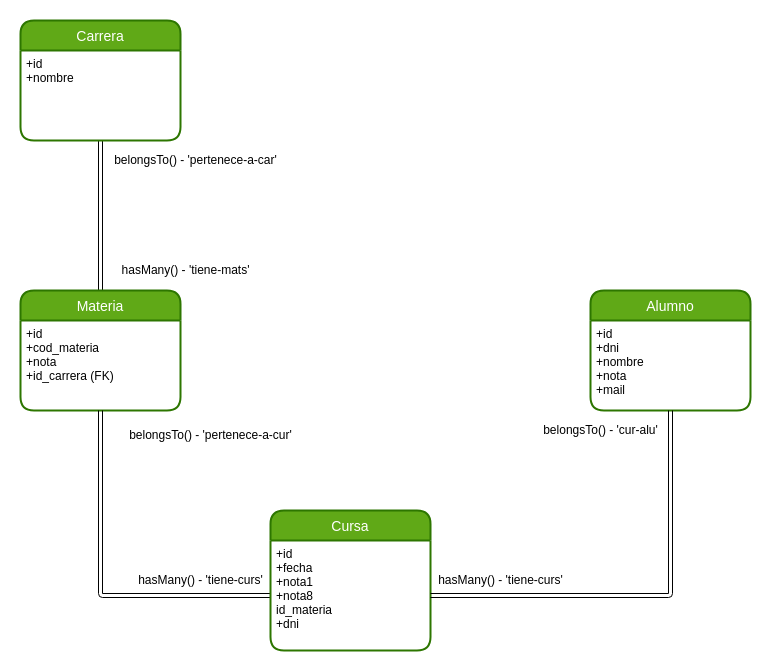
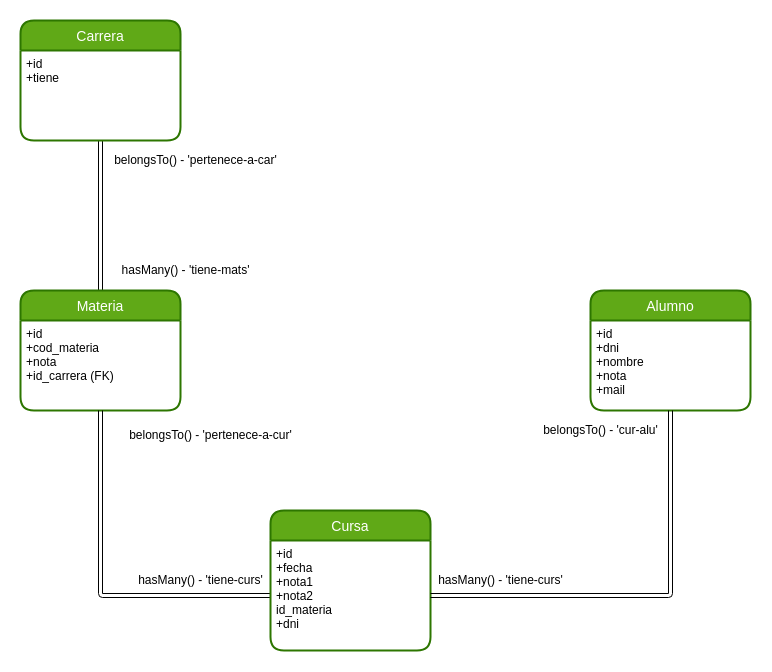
node "+id +nombre": label "+id +nombre" -> "+id +tiene"
node "+id +fecha +nota1 +nota8 id_materia +dni": label "+id +fecha +nota1 +nota8 id_materia +dni" -> "+id +fecha +nota1 +nota2 id_materia +dni"
